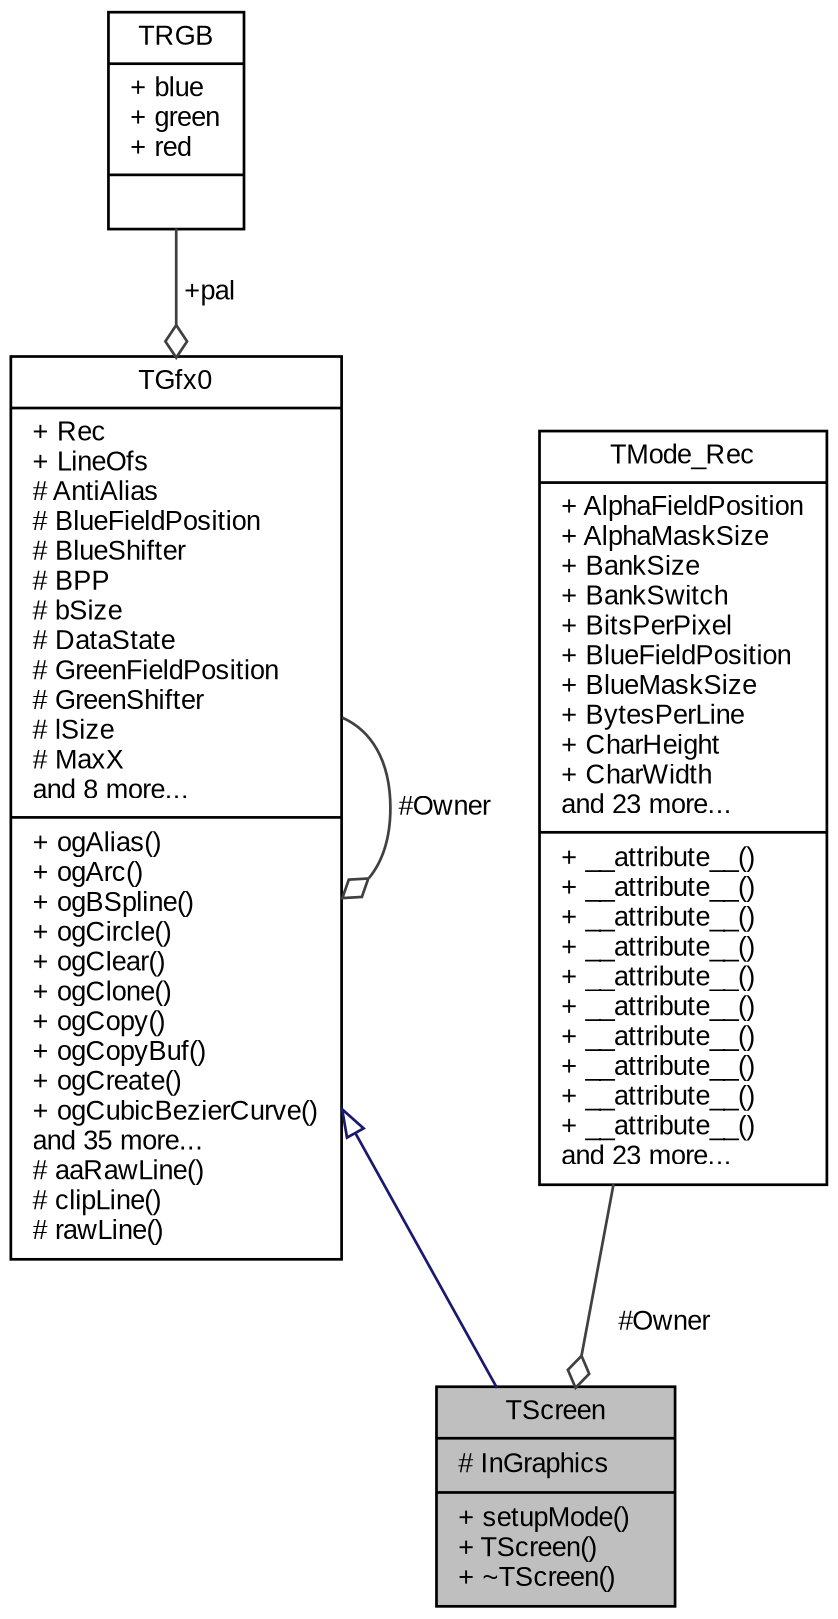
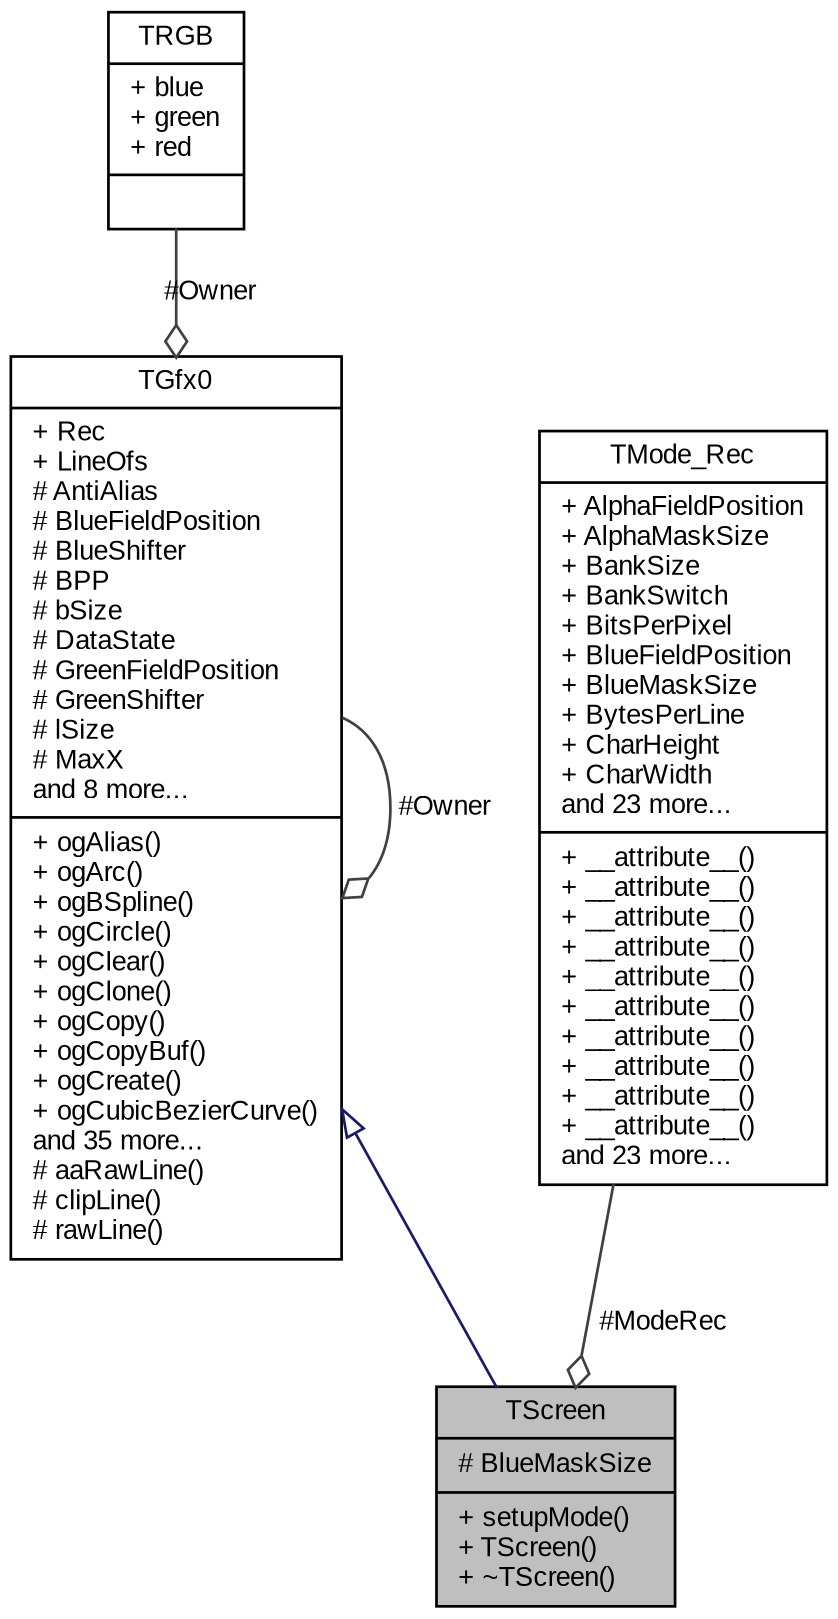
edge "TRGB" -> "TGfx0": label " +pal" -> " #Owner"
edge "TMode_Rec" -> "TScreen": label " #Owner" -> " #ModeRec"
node "TScreen": text "# InGraphics" -> "# BlueMaskSize"
